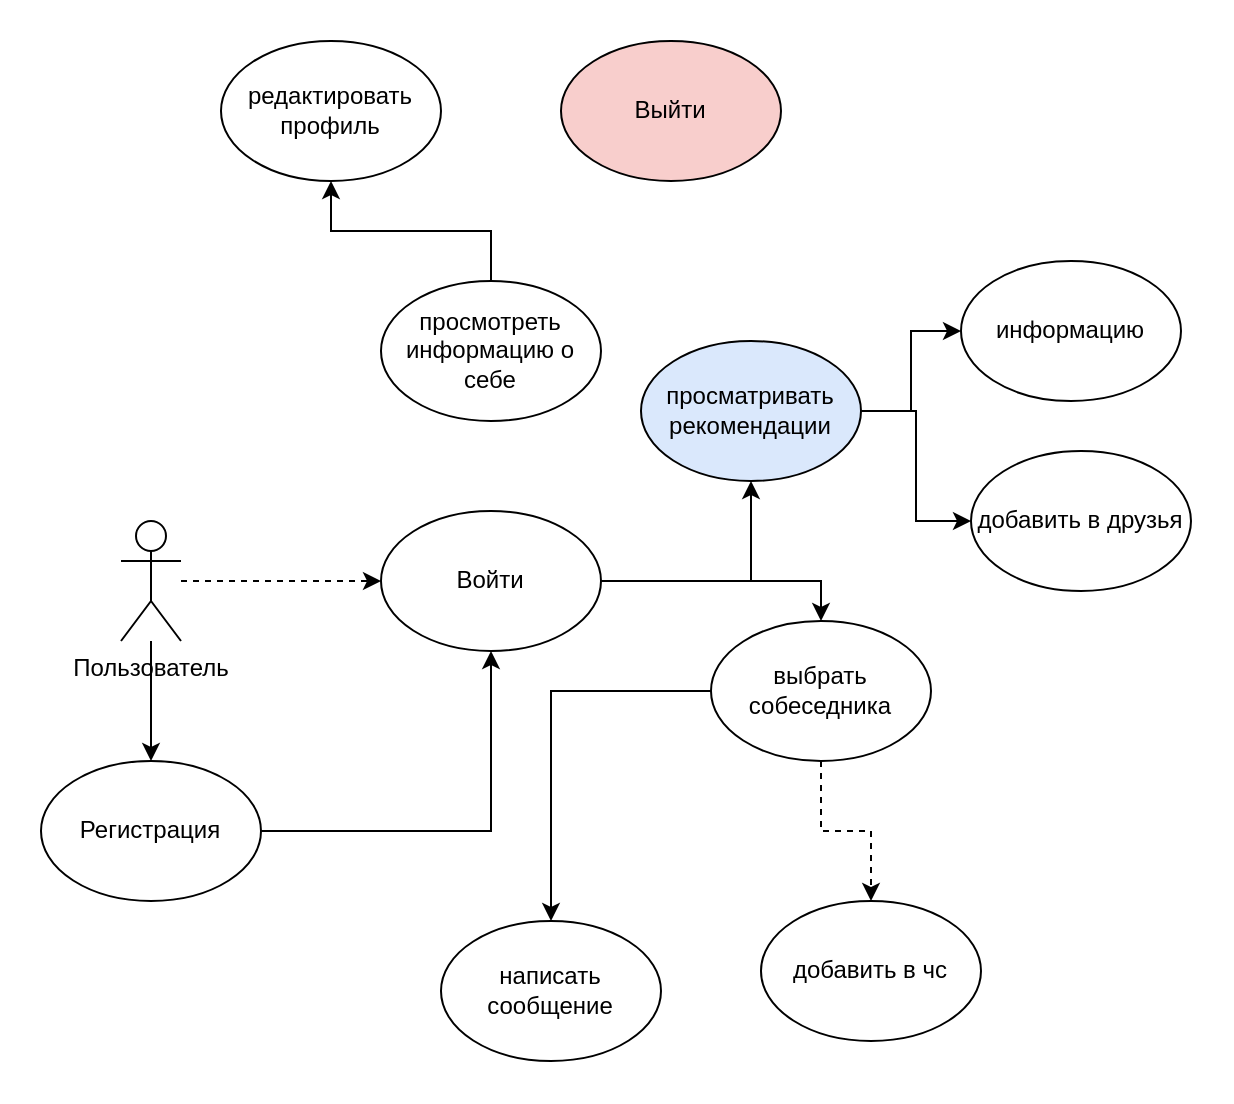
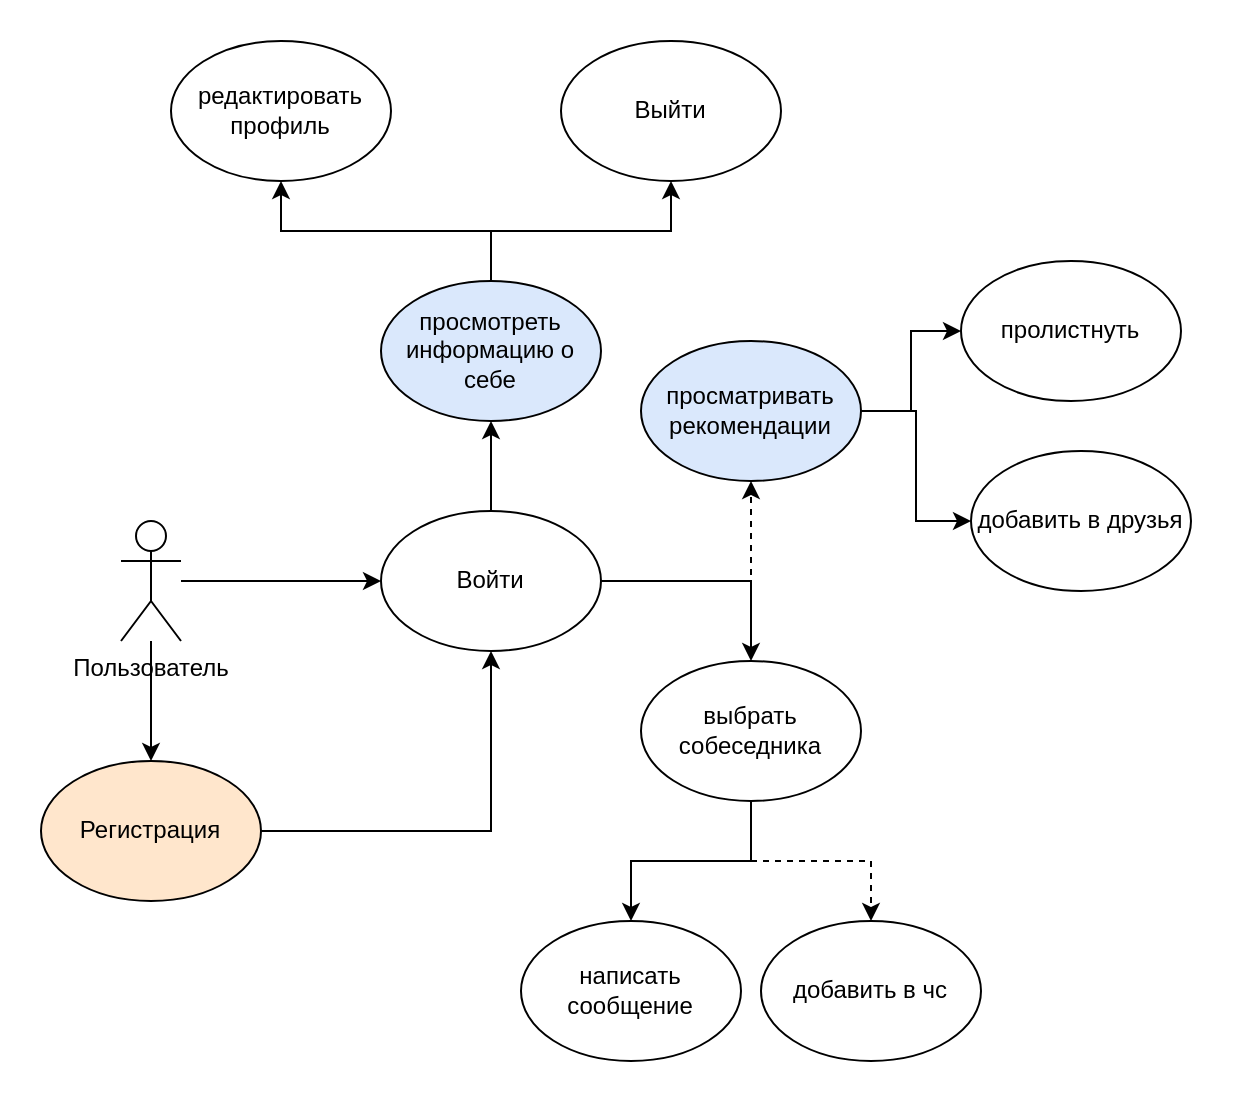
node "редактировать профиль": moved (331, 111) -> (281, 111)
node "Выйти": fillcolor #f8cecc -> #ffffff
edge "просмотреть информацию о себе" -> "Выйти": added
node "информацию": label "информацию" -> "пролистнуть"
node "просмотреть информацию о себе": fillcolor #ffffff -> #dae8fc
edge "Войти" -> "просмотреть информацию о себе": added
edge "Войти" -> "просматривать рекомендации": style solid -> dashed
edge "Пользователь" -> "Войти": style dashed -> solid
node "выбрать собеседника": moved (821, 691) -> (751, 731)
node "Регистрация": fillcolor #ffffff -> #ffe6cc
node "добавить в чс": moved (871, 971) -> (871, 991)
node "написать сообщение": moved (551, 991) -> (631, 991)
